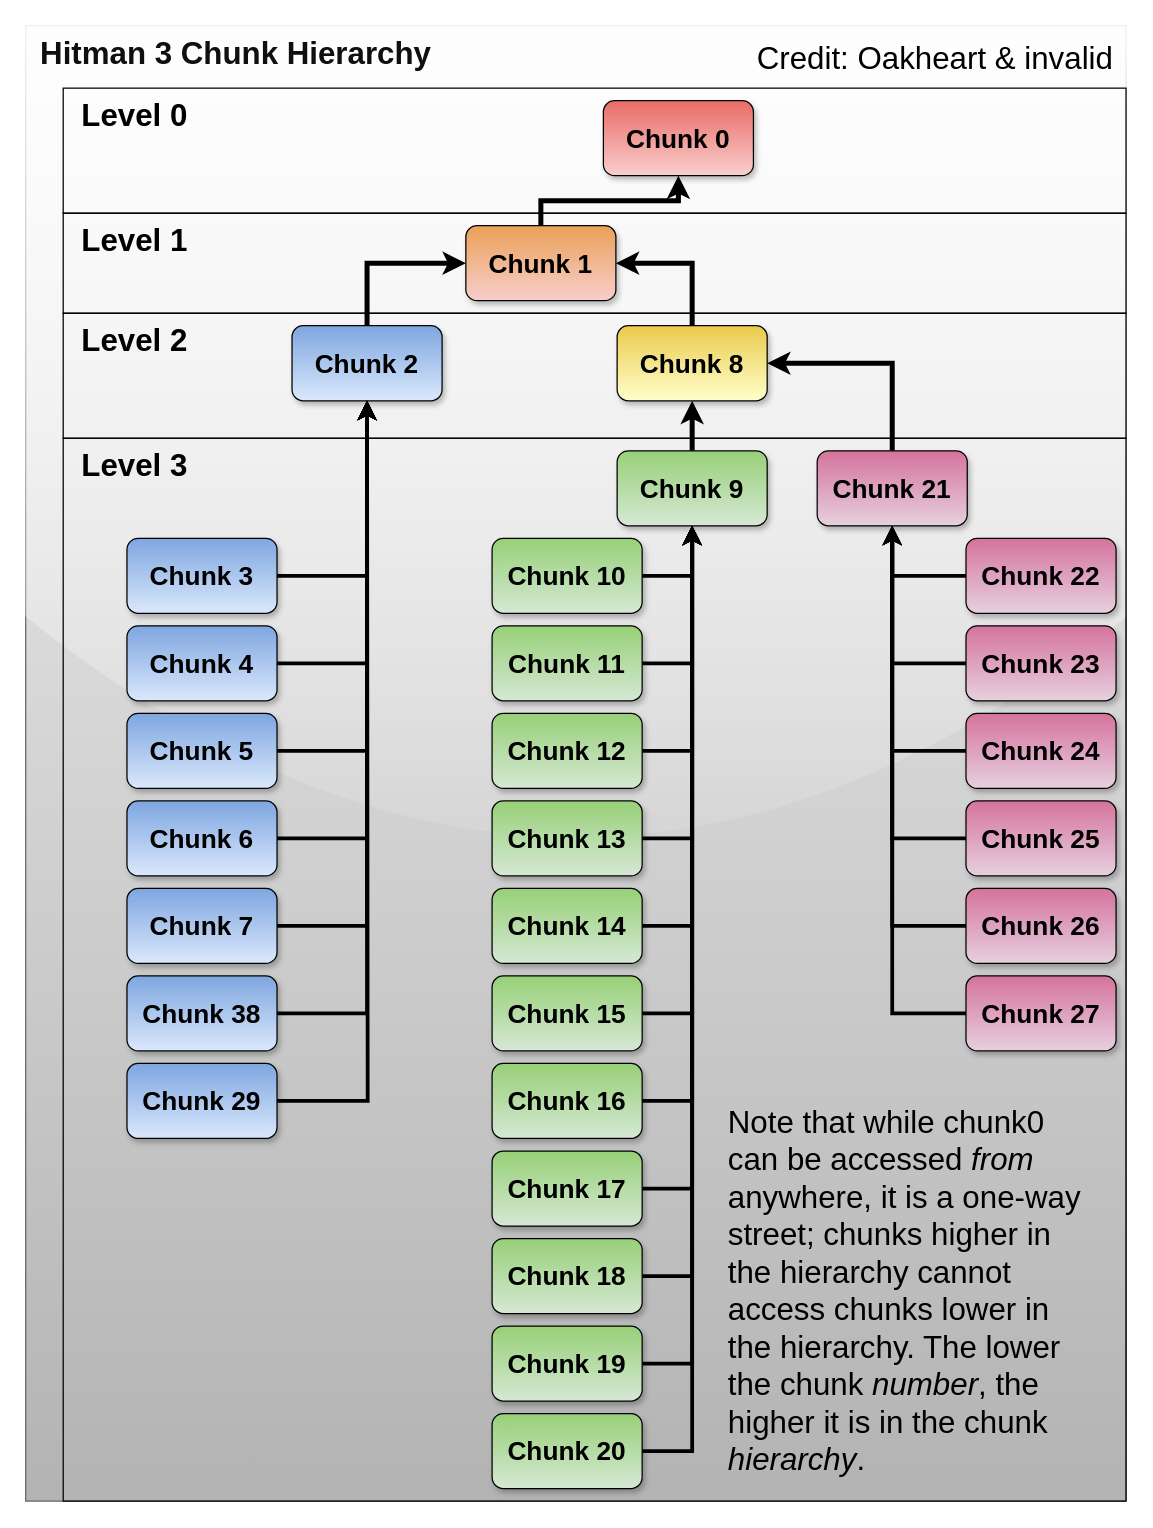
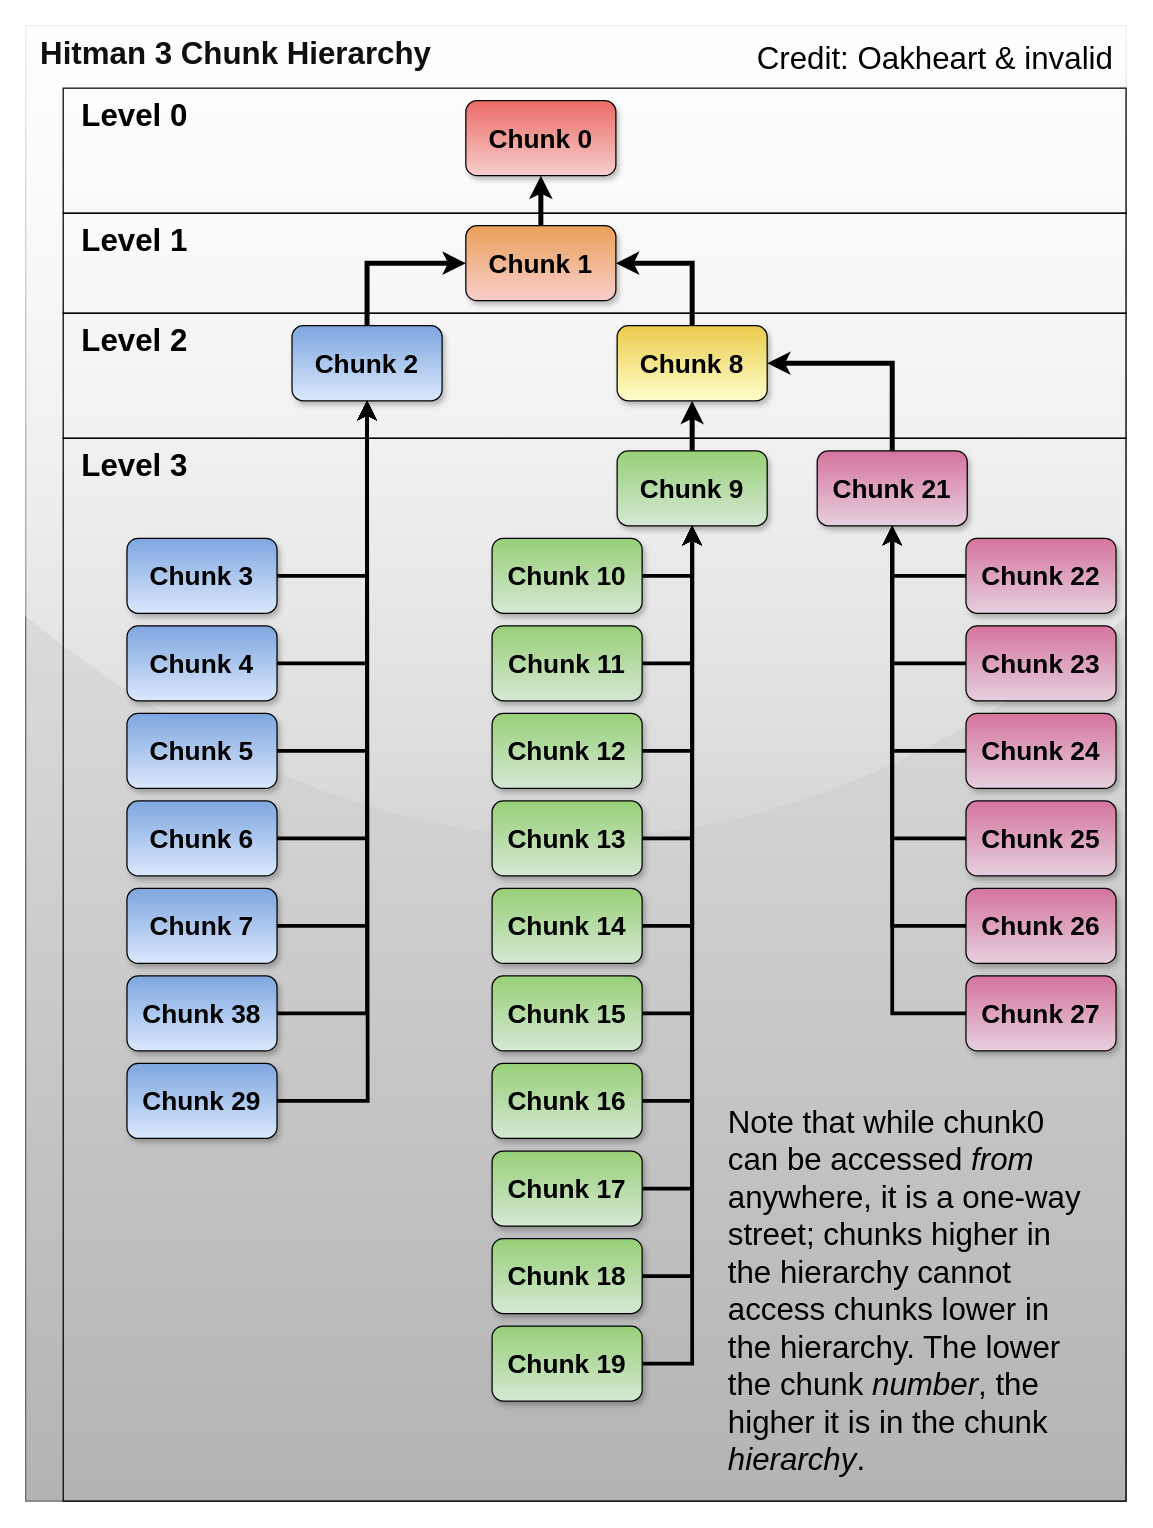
node "Chunk 0": moved (678, 138) -> (541, 138)
edge "Chunk 20" -> "Chunk 9": removed
node "Chunk 20": removed
